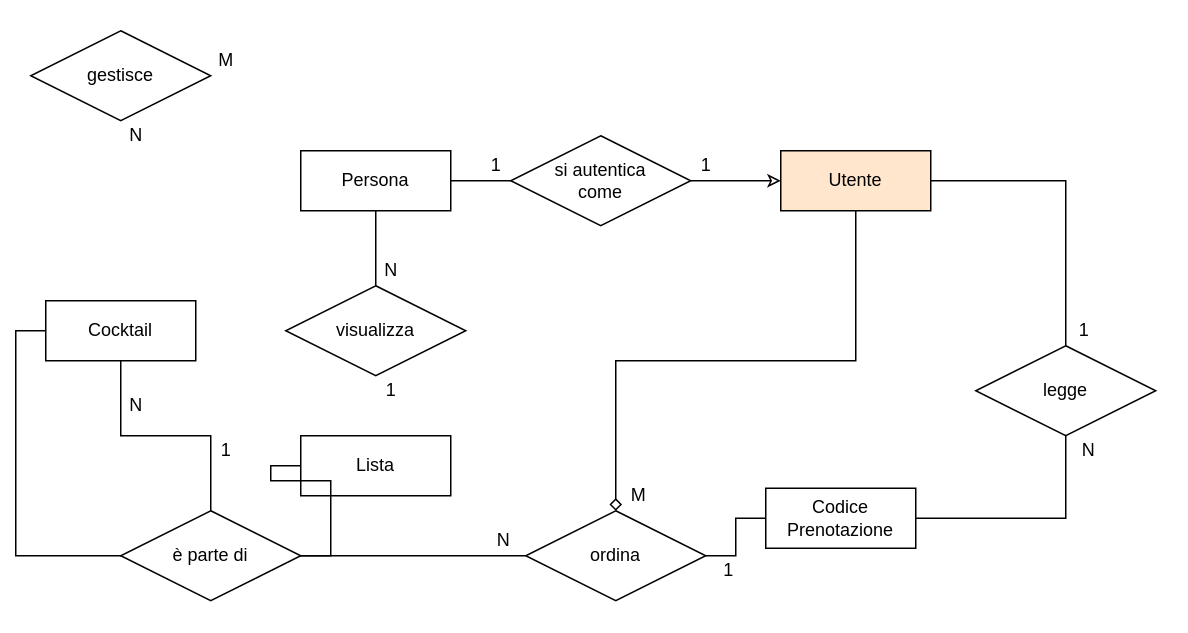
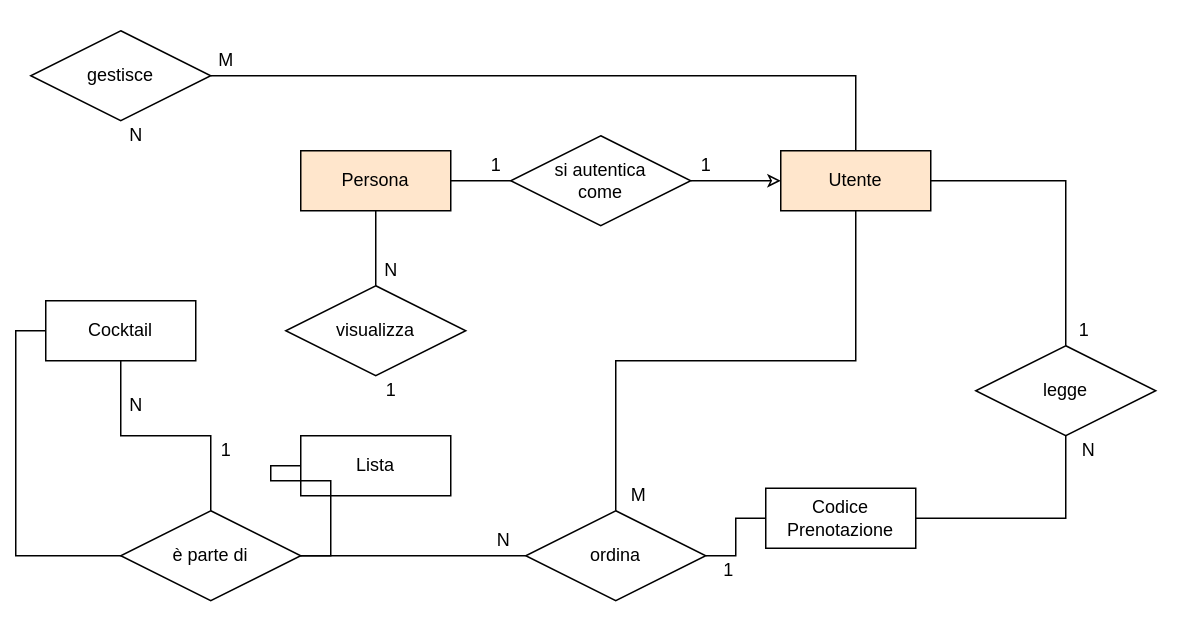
edge "gestisce" -- "Utente": added
node "Persona": fillcolor #ffffff -> #ffe6cc
edge "Utente" -> "ordina": arrowhead diamond -> none
